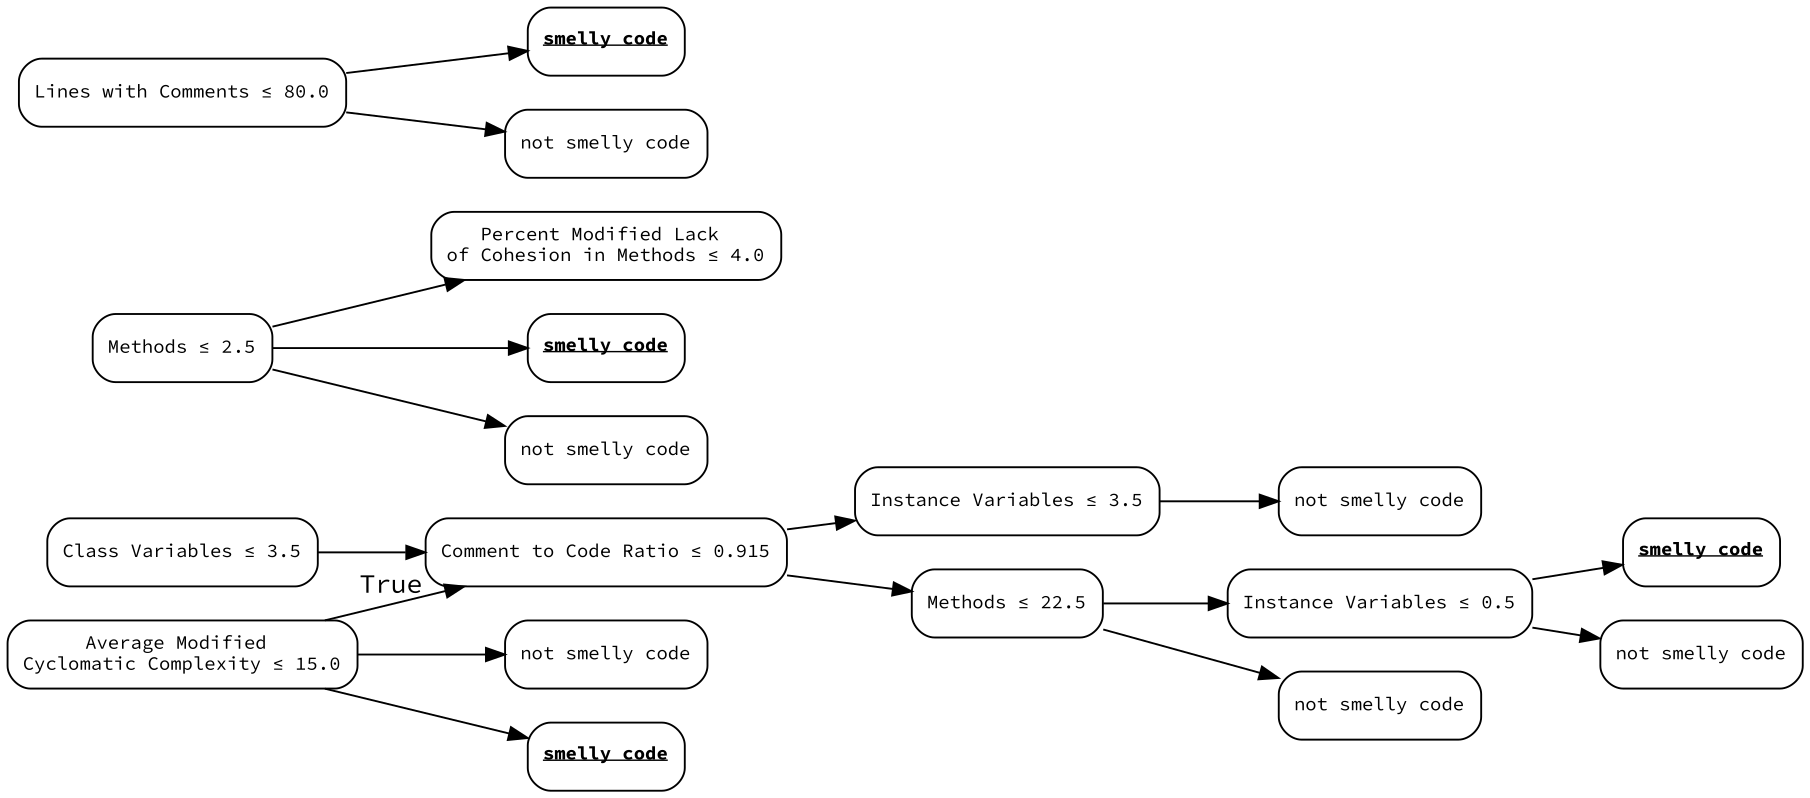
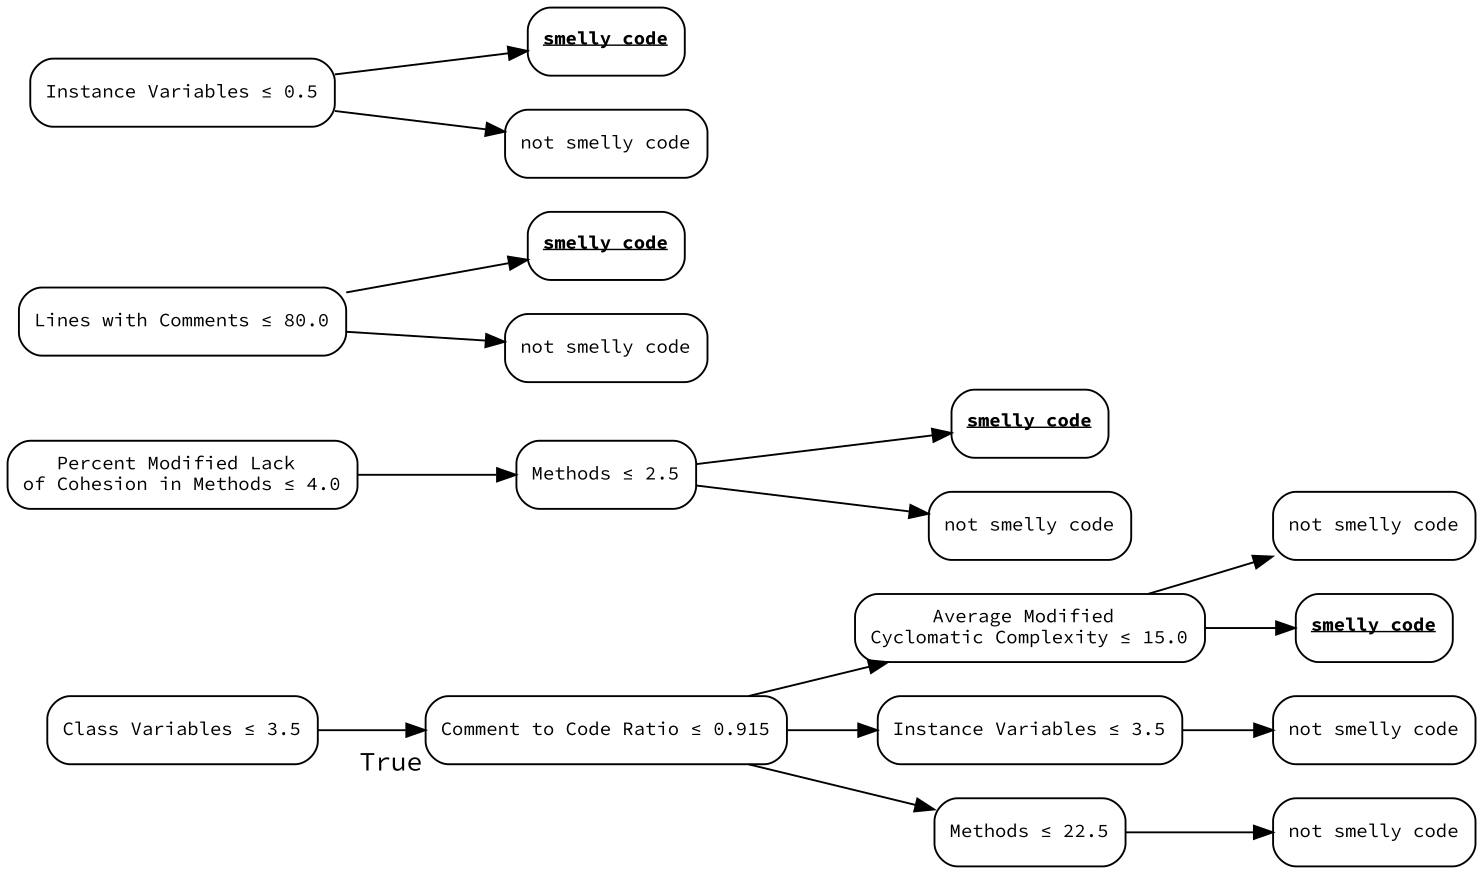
edge "Methods ≤ 2.5" -> "Percent Modified Lack": reversed
edge "Methods ≤ 22.5" -> "Instance Variables ≤ 0.5": removed
edge "Average Modified" -> "Comment to Code Ratio ≤ 0.915": reversed
